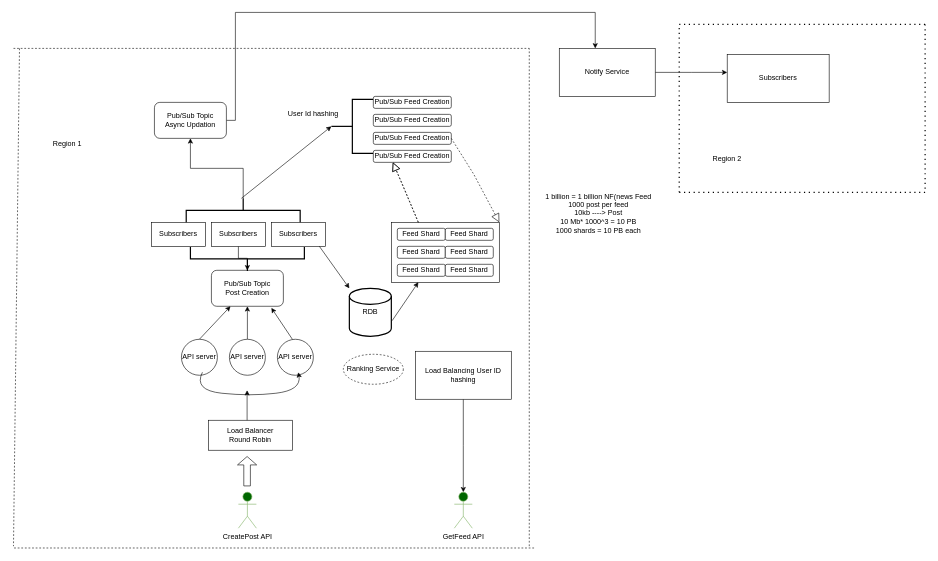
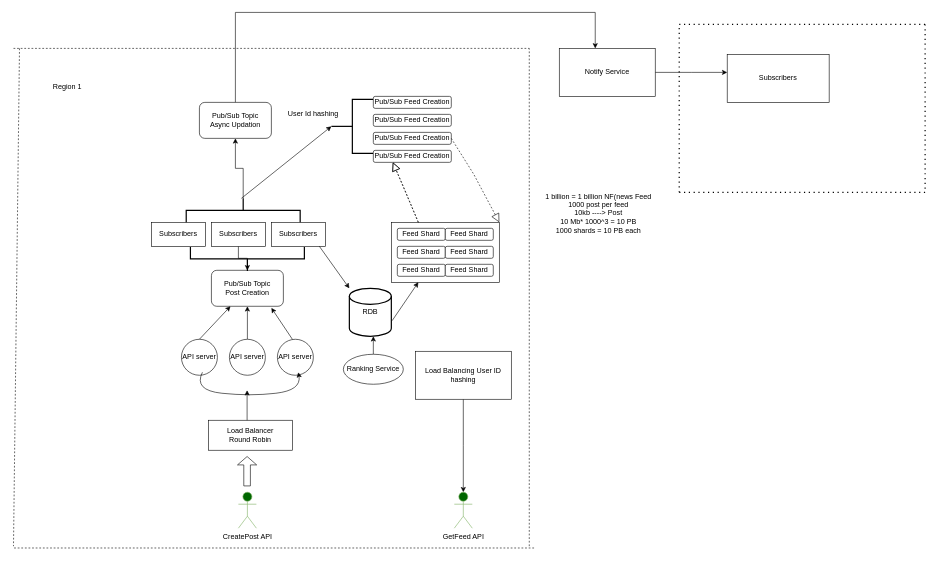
node "Pub/Sub Topic Async Updation": moved (191, 120) -> (236, 120)
node "Region 1": moved (68, 144) -> (68, 87)
node "Region 2": removed
edge "Ranking Service" -> "RDB": added
node "Ranking Service": style dashed -> solid
